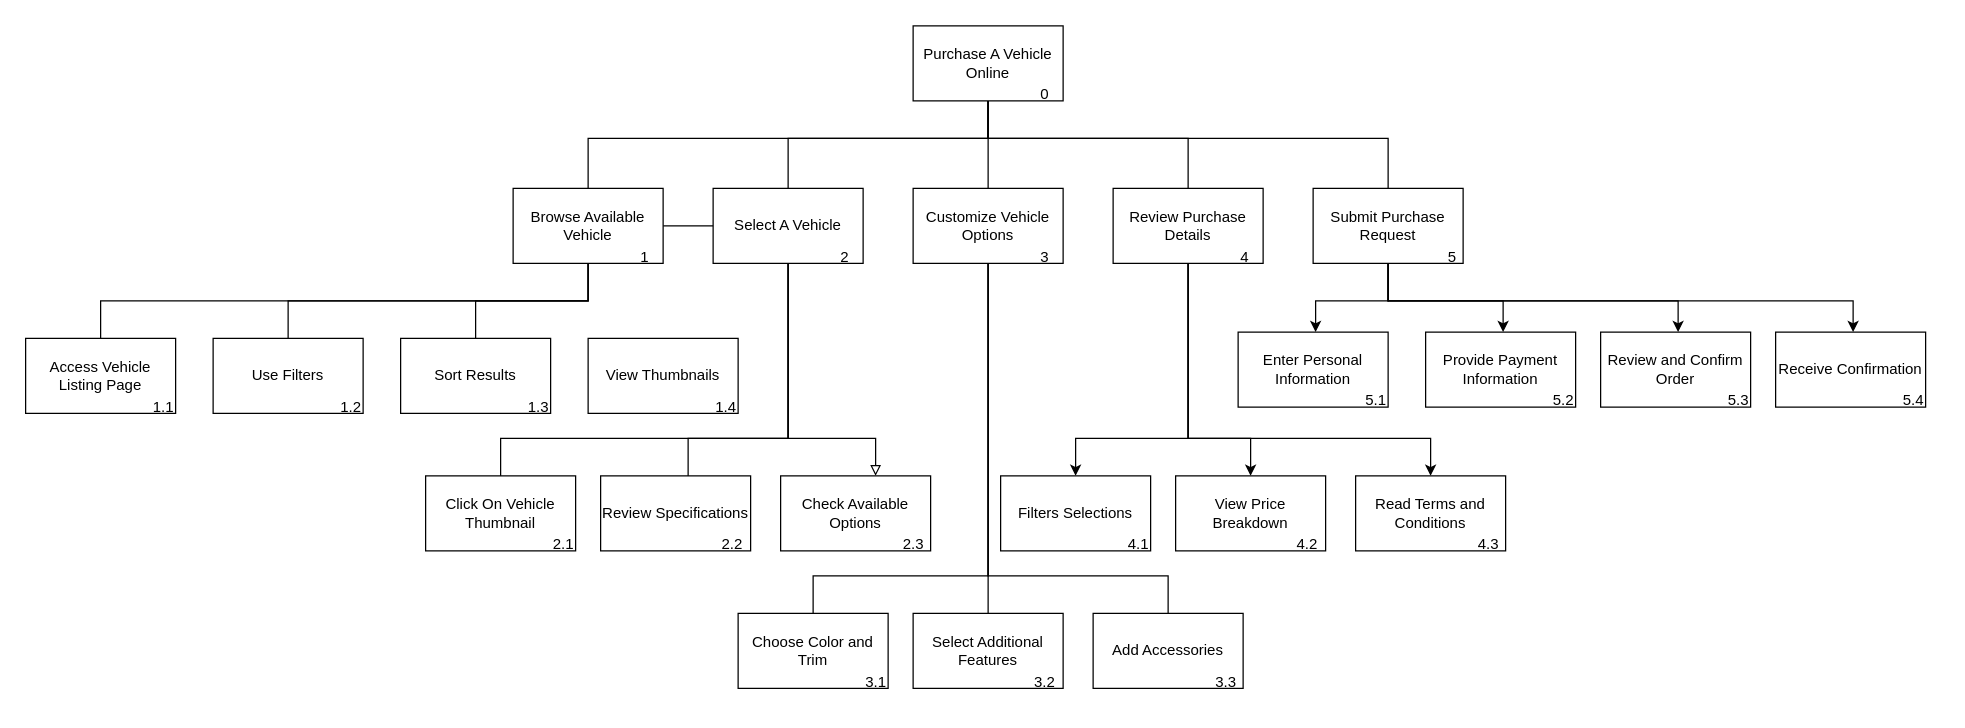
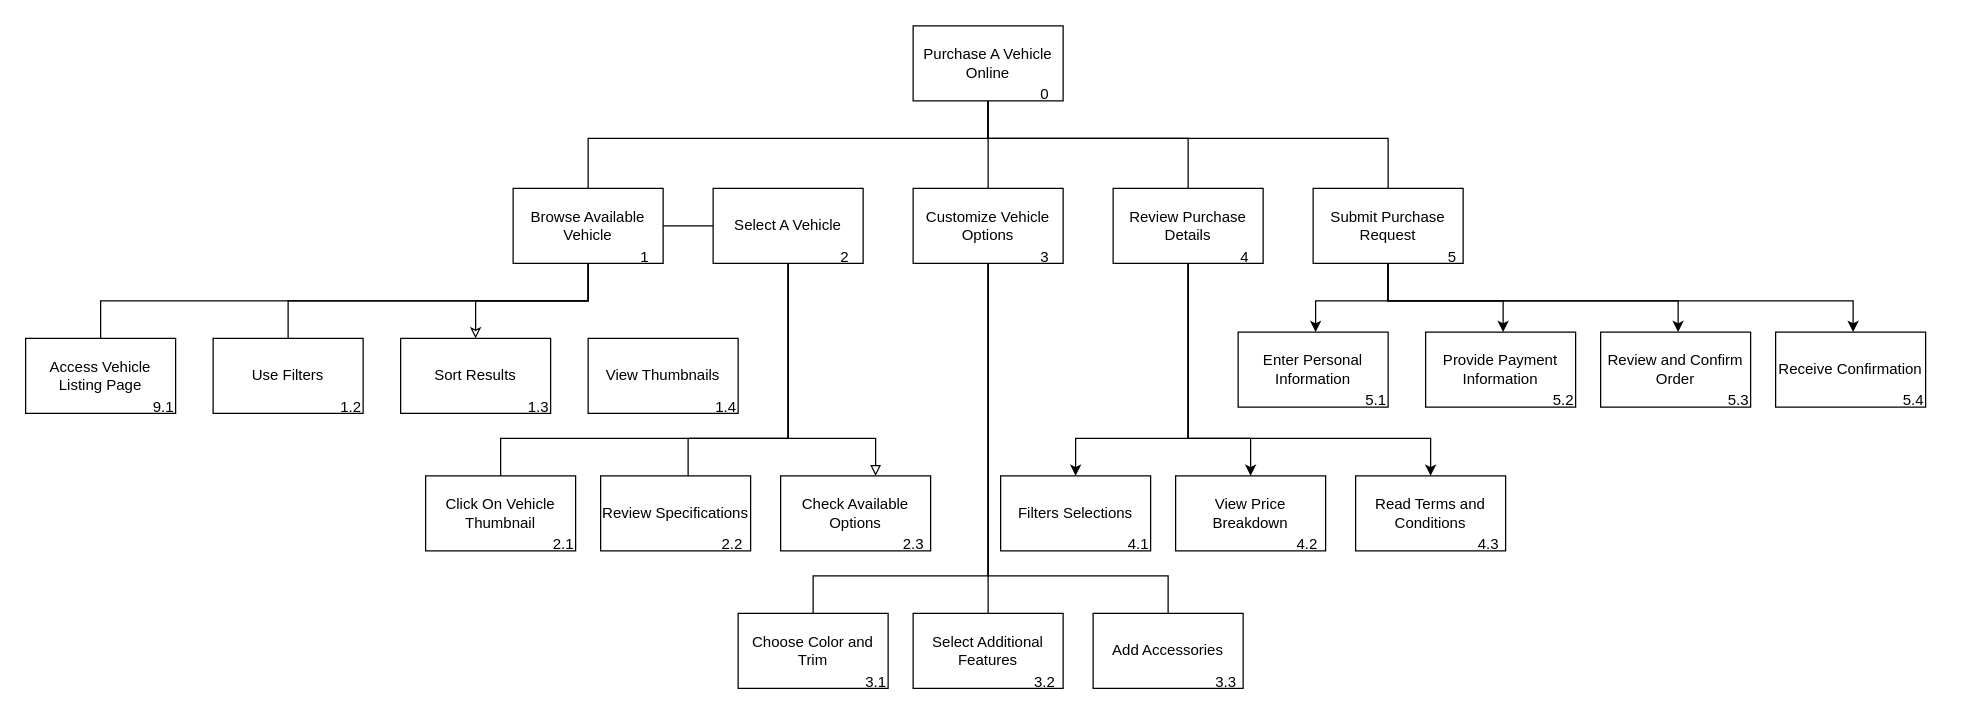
edge "Purchase A Vehicle Online" -- "Select A Vehicle": removed
edge "Browse Available Vehicle" -- "Sort Results": arrowhead none -> classic
node "1.1": label "1.1" -> "9.1"
